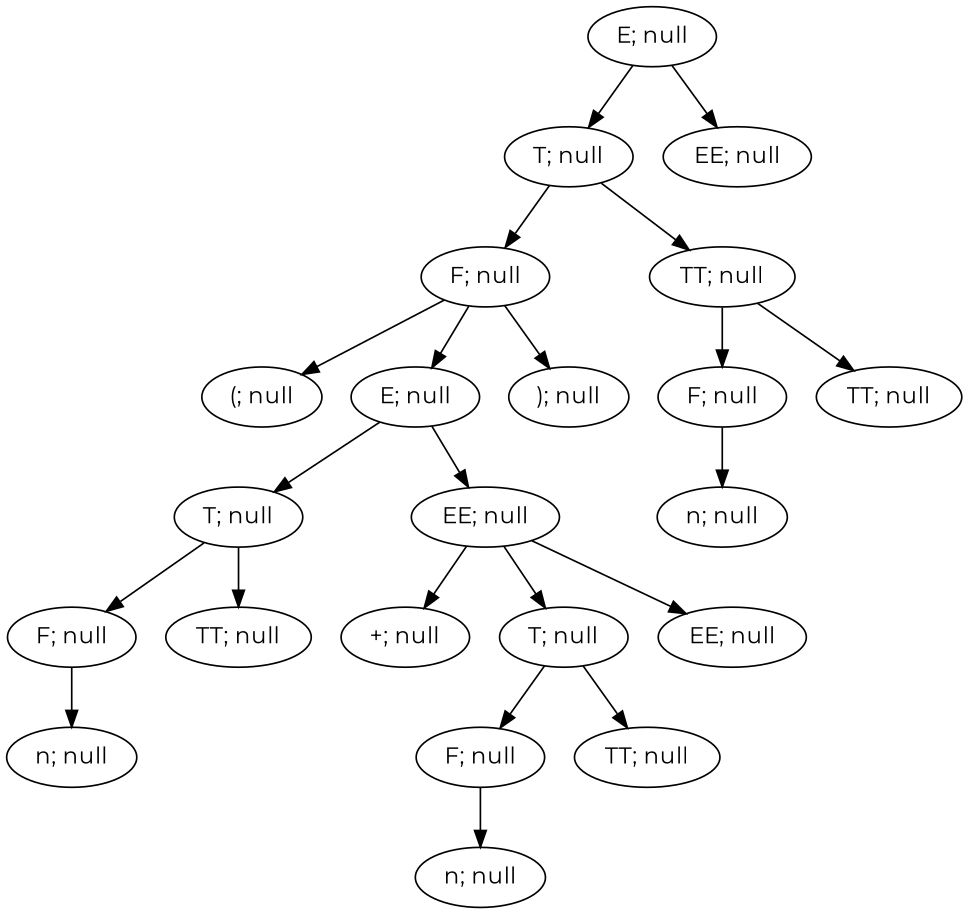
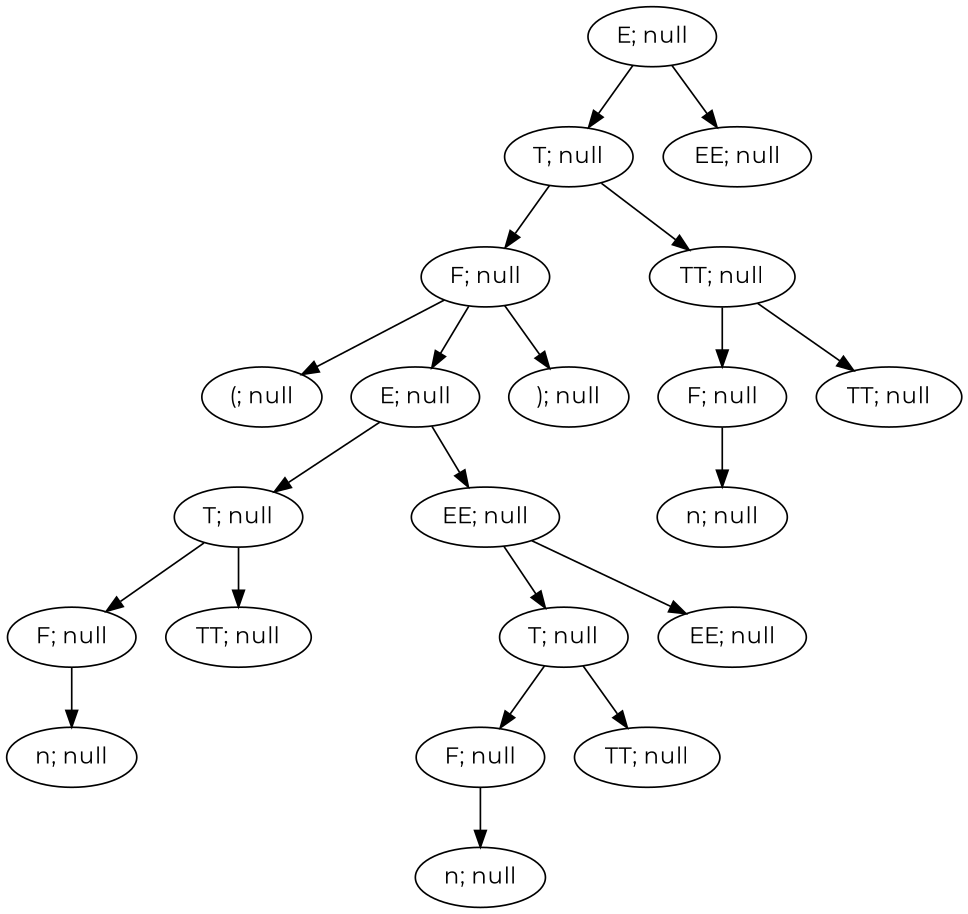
node "+; null": removed
